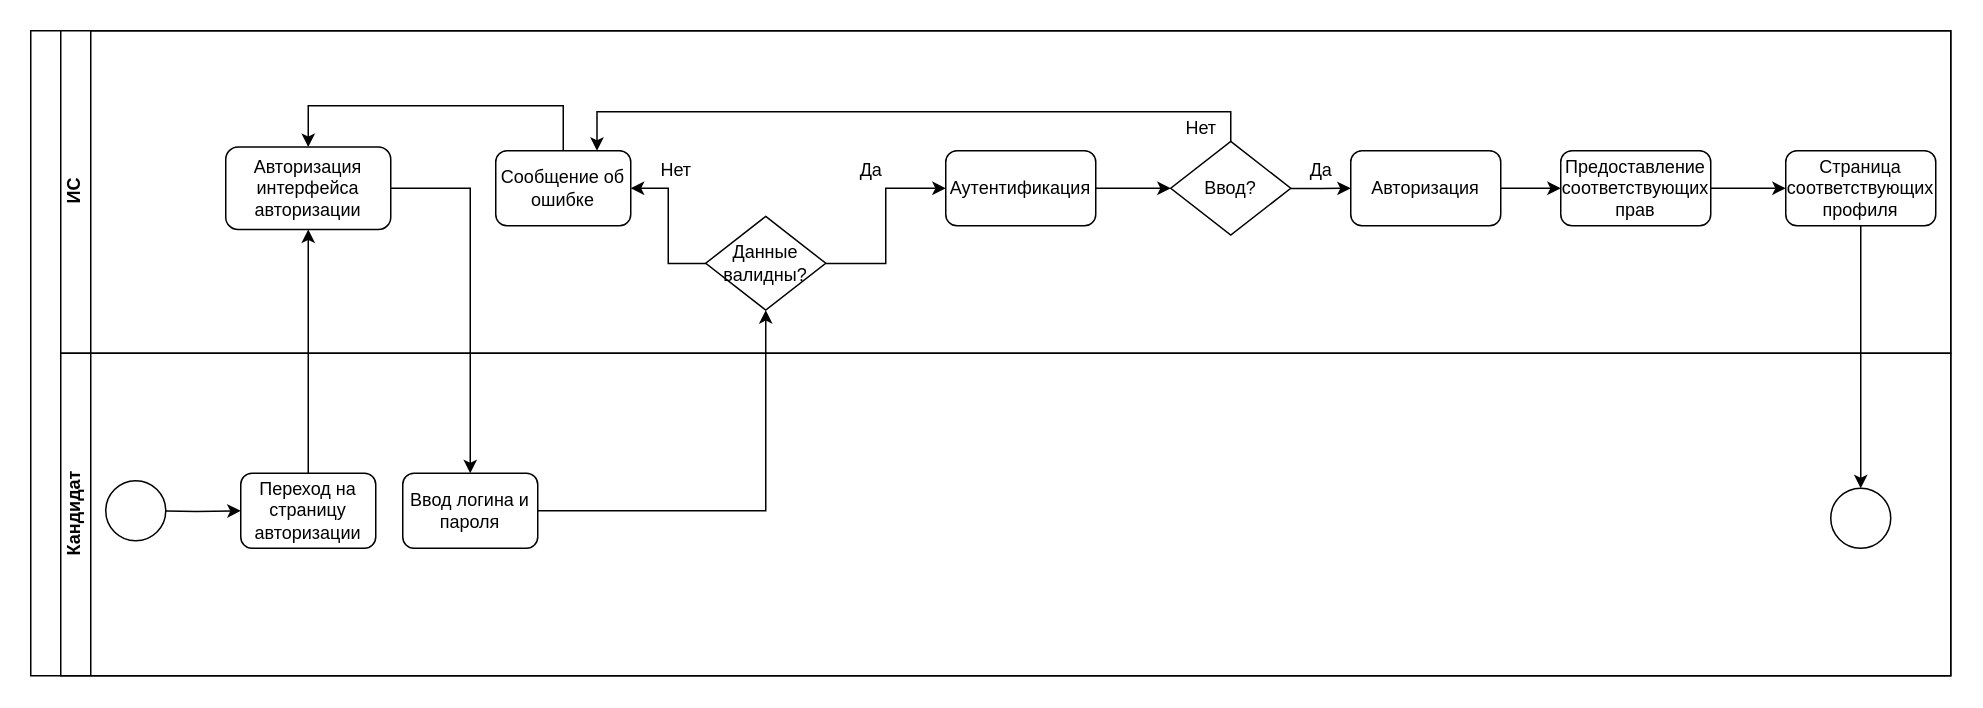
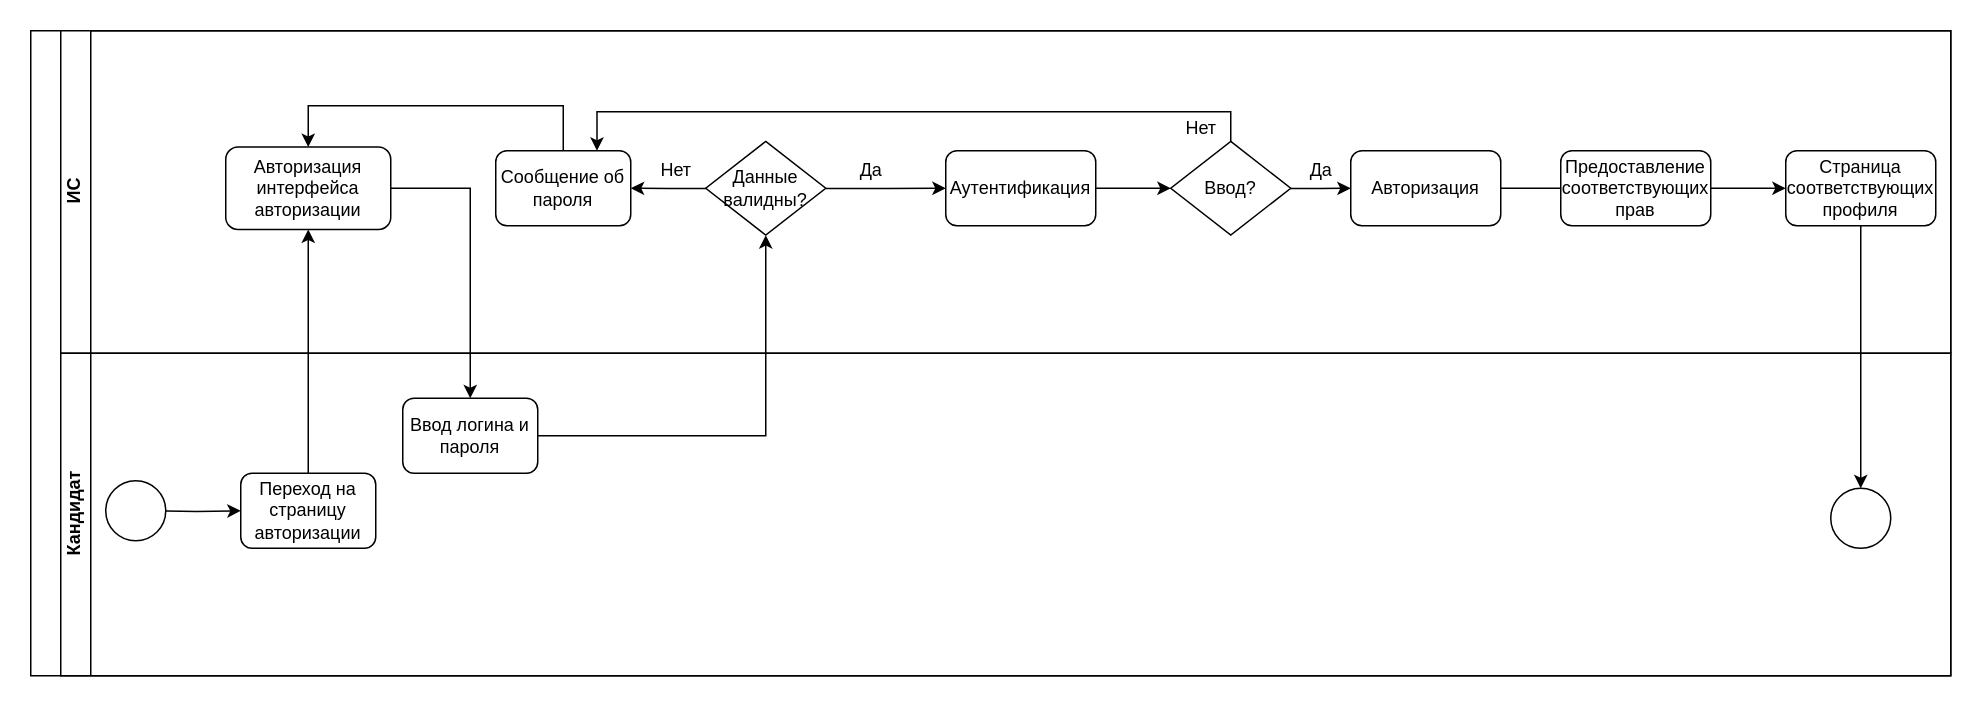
node "Сообщение об ошибке": label "Сообщение об ошибке" -> "Сообщение об пароля"
edge "Авторизация" -> "Предоставление соответствующих прав": arrowhead classic -> none
node "Данные валидны?": moved (766, 263) -> (766, 188)
node "Ввод логина и пароля": moved (470, 511) -> (470, 436)
